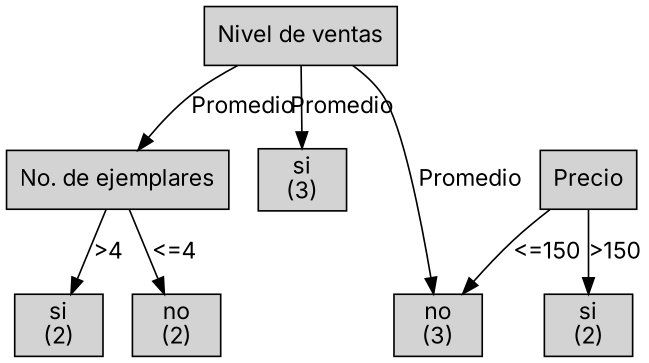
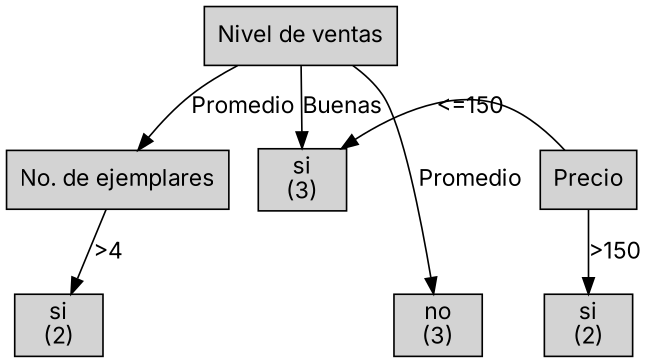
edge "Nivel de ventas" -> "si (3)": label "Promedio" -> "Buenas"
edge "Precio" -> "no (3)": now "Precio" -> "si (3)"
node "no (2)": removed
